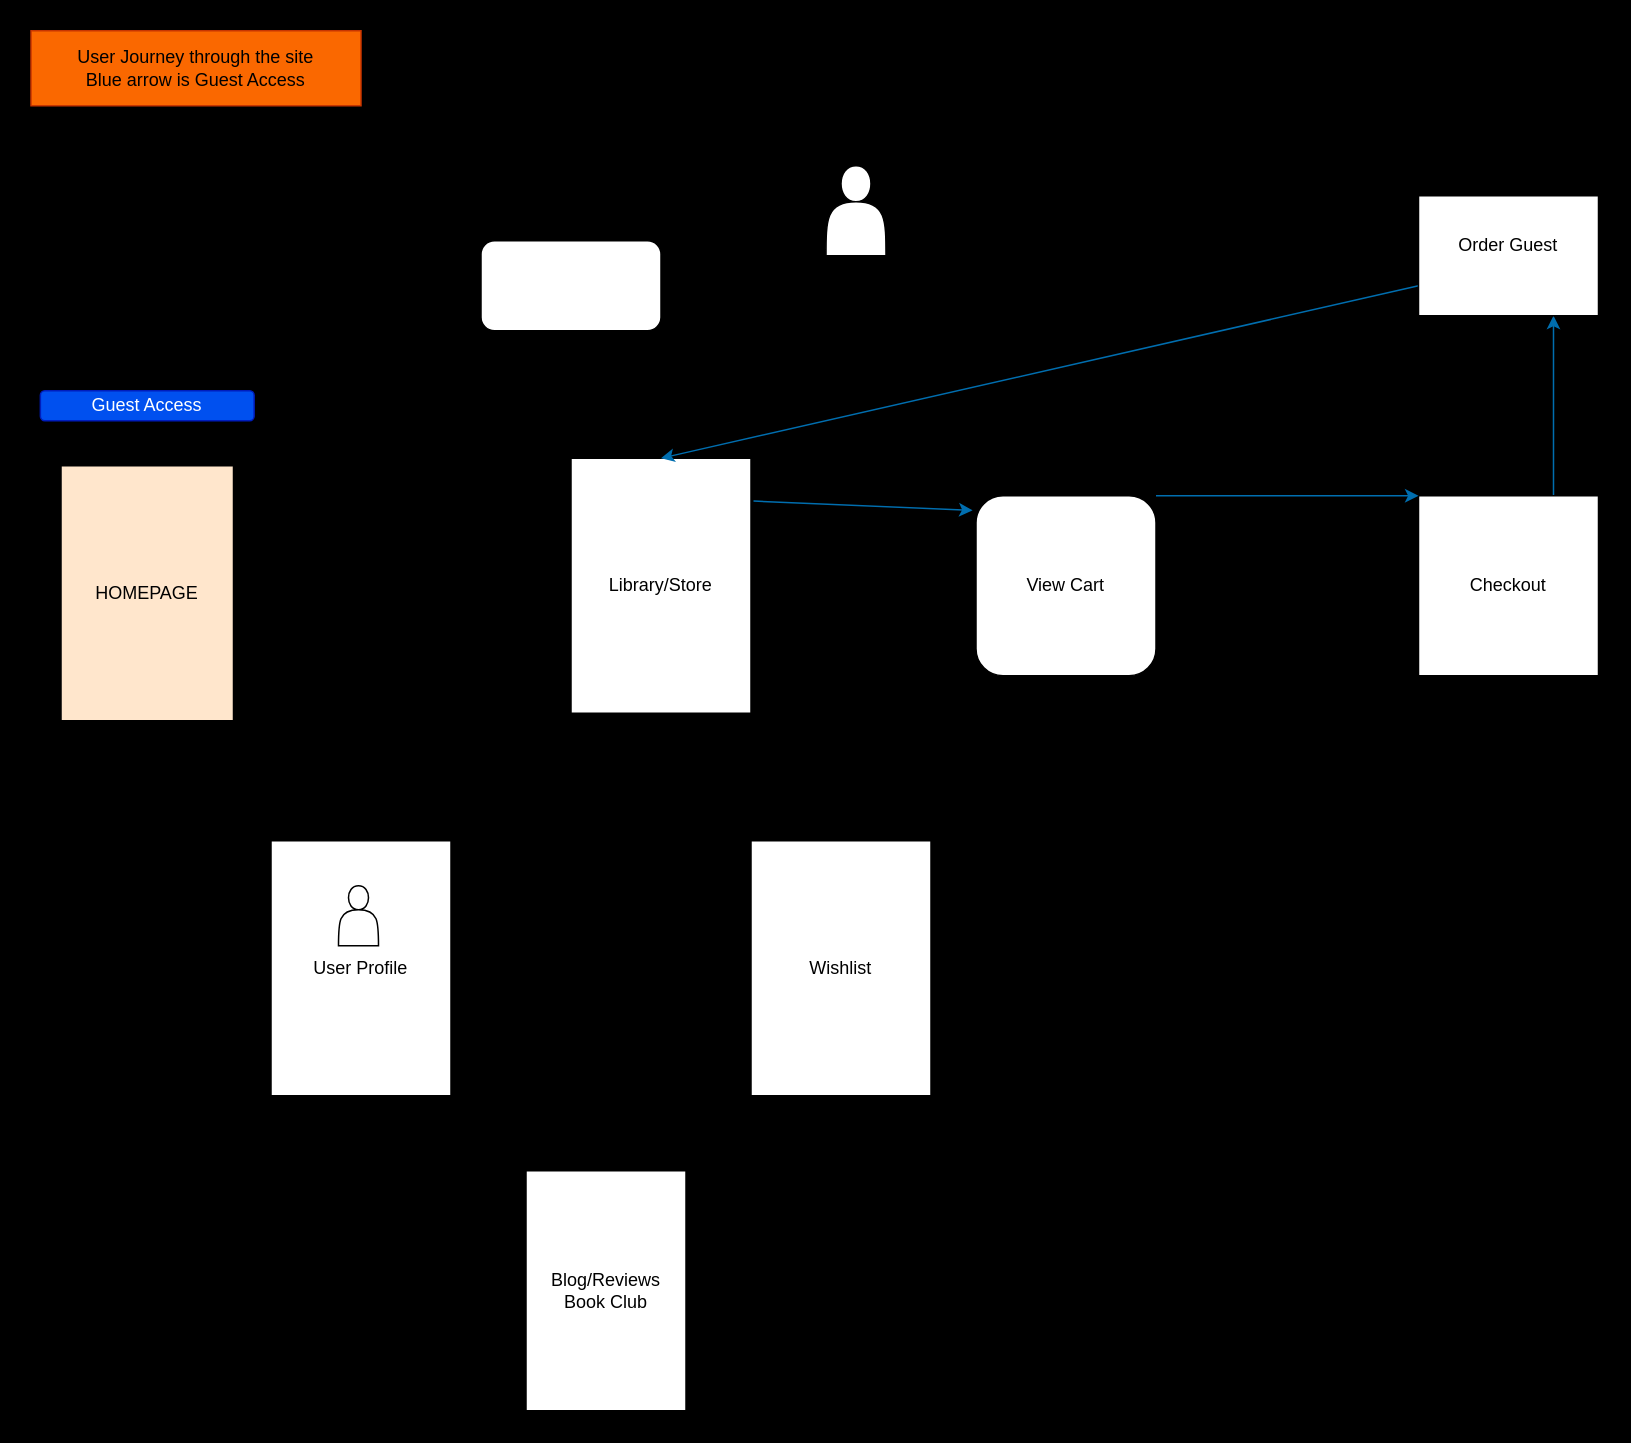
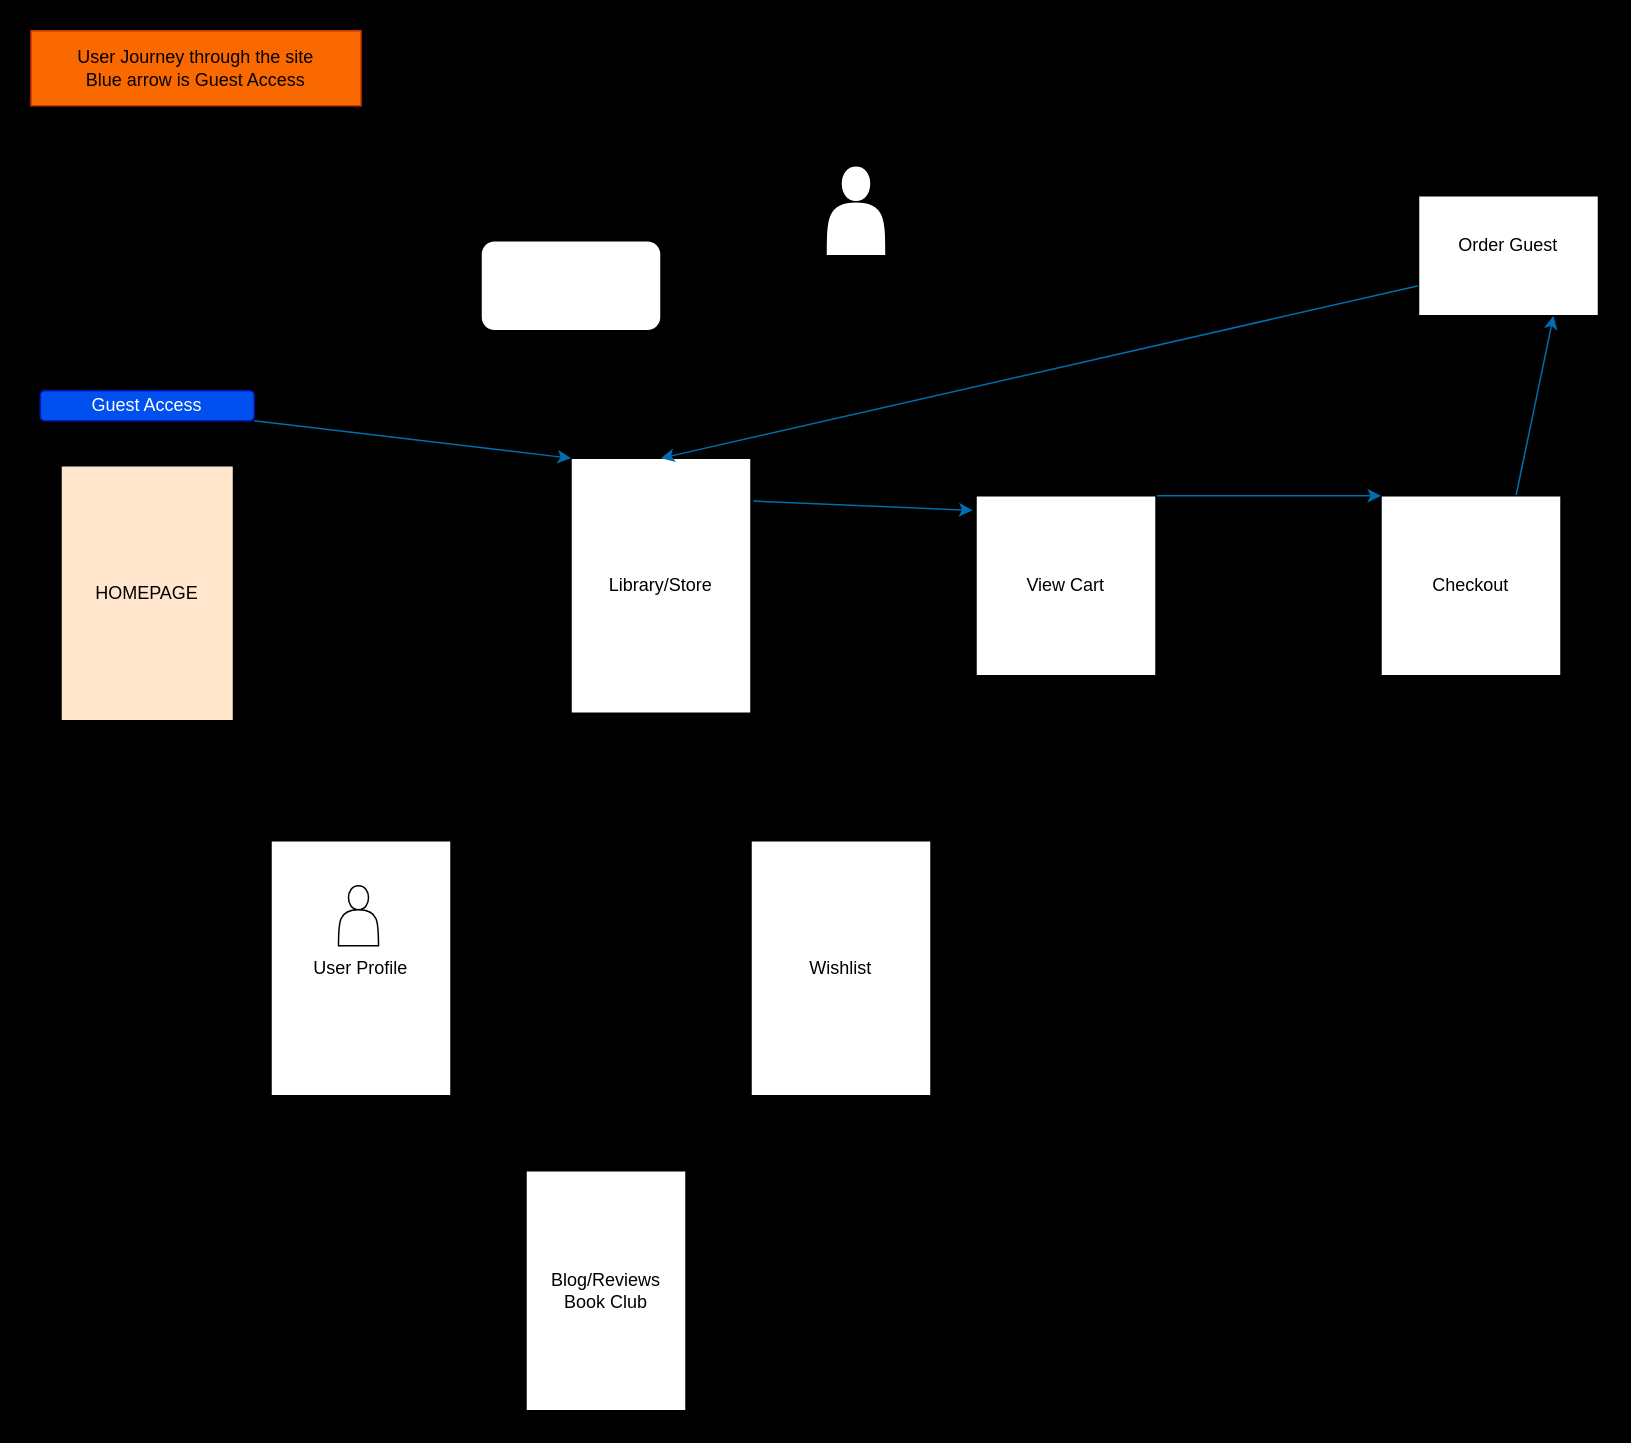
edge "Guest Access" -> "Library/Store": added
node "View Cart": shape rounded rectangle -> rectangle
node "Checkout": moved (1508, 586) -> (1471, 586)
